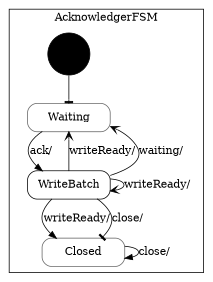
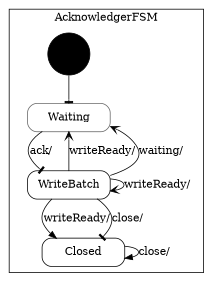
edge "Waiting" -> "WriteBatch": arrowhead normal -> tee
node "Closed": color gray40 -> black
